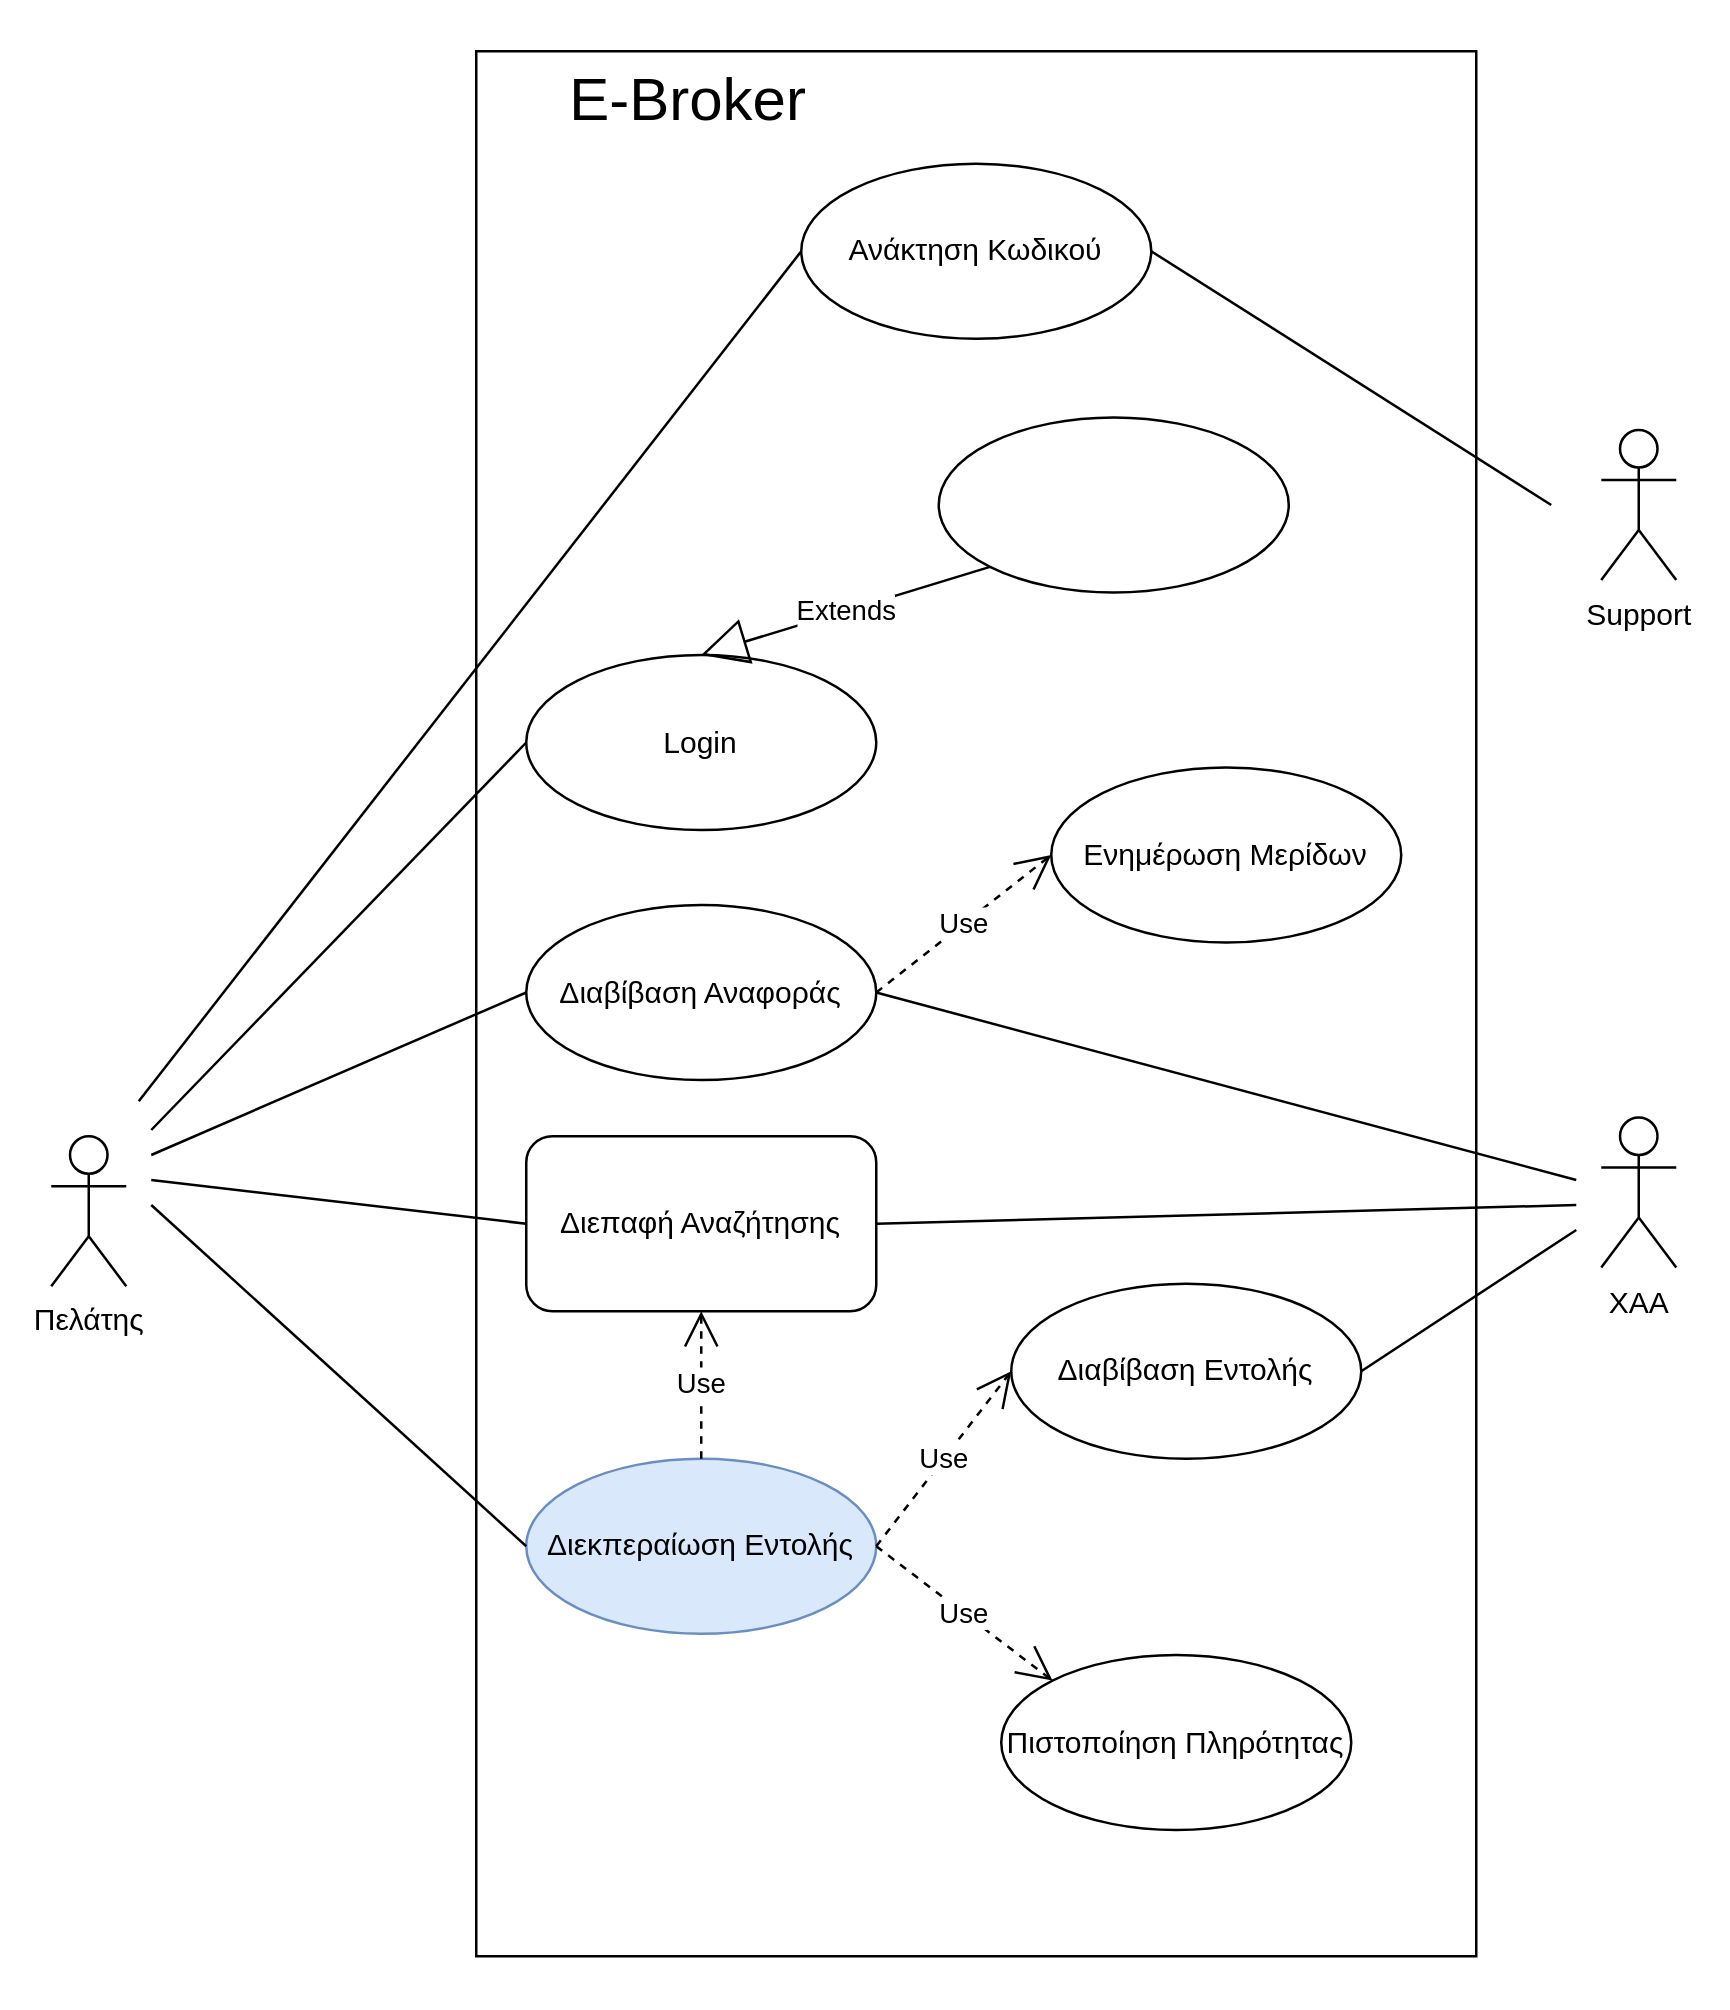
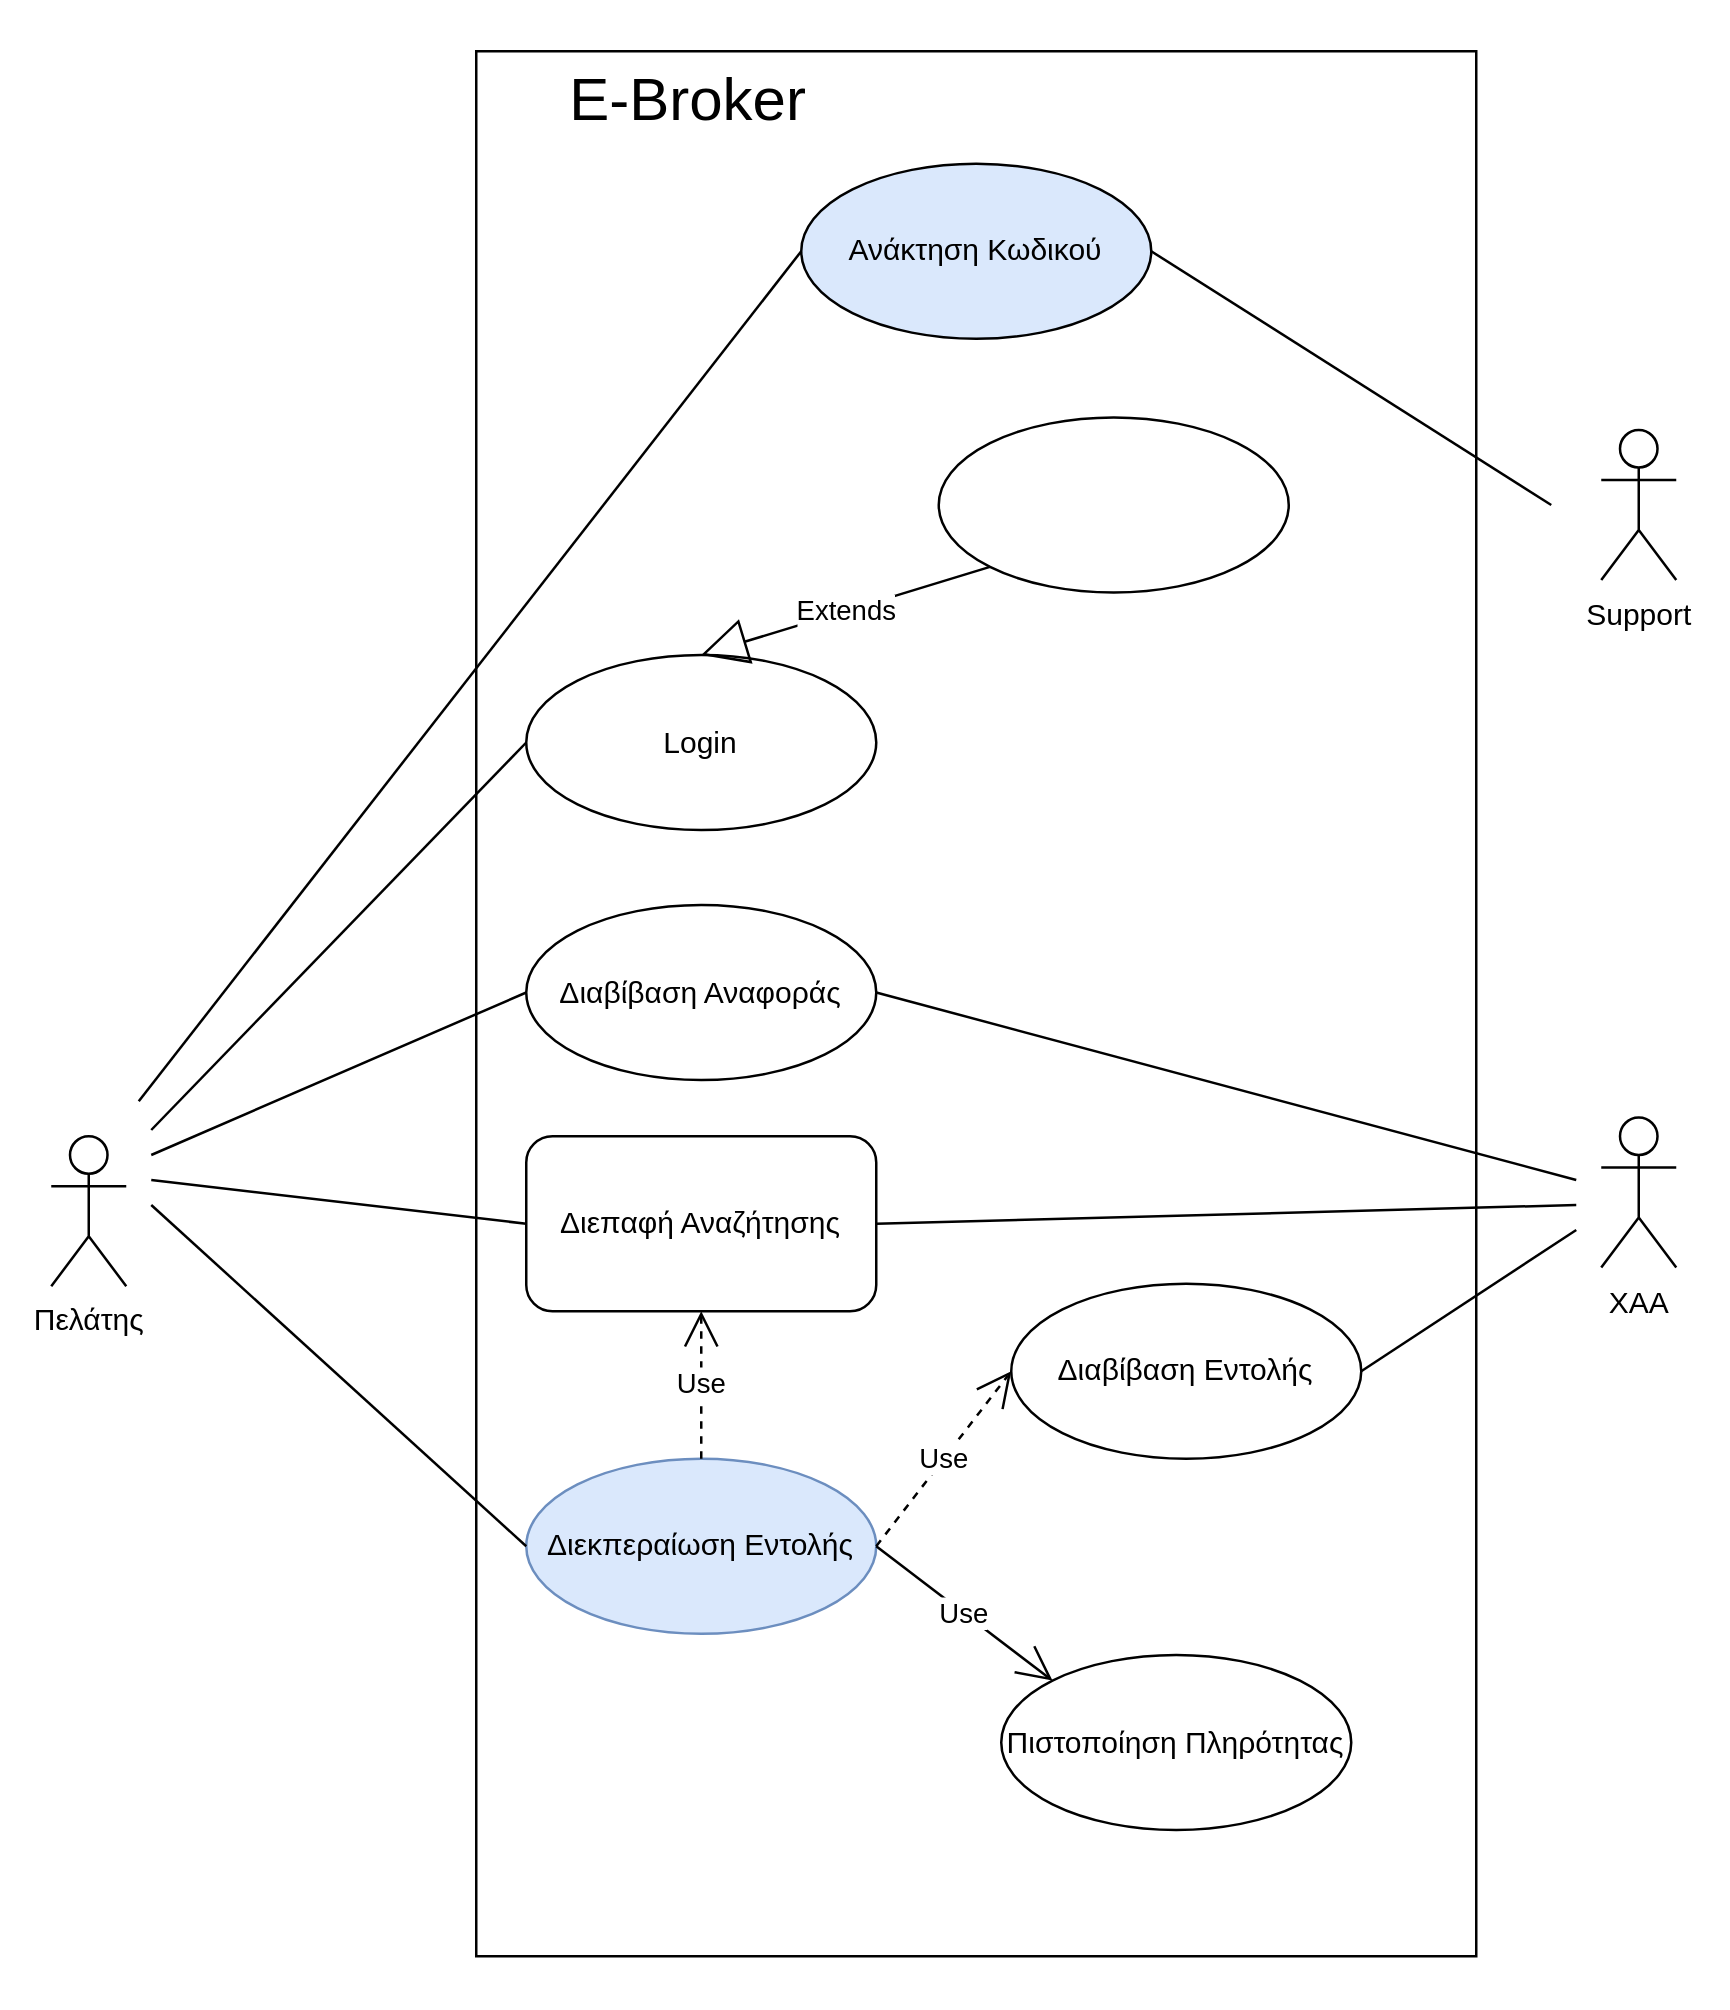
node "Ανάκτηση Κωδικού": fillcolor #ffffff -> #dae8fc
node "Ενημέρωση Μερίδων": removed
edge "Διαβίβαση Αναφοράς" -> "Ενημέρωση Μερίδων": removed, label "Use"
edge "Διεκπεραίωση Εντολής" -> "Πιστοποίηση Πληρότητας": style dashed -> solid
